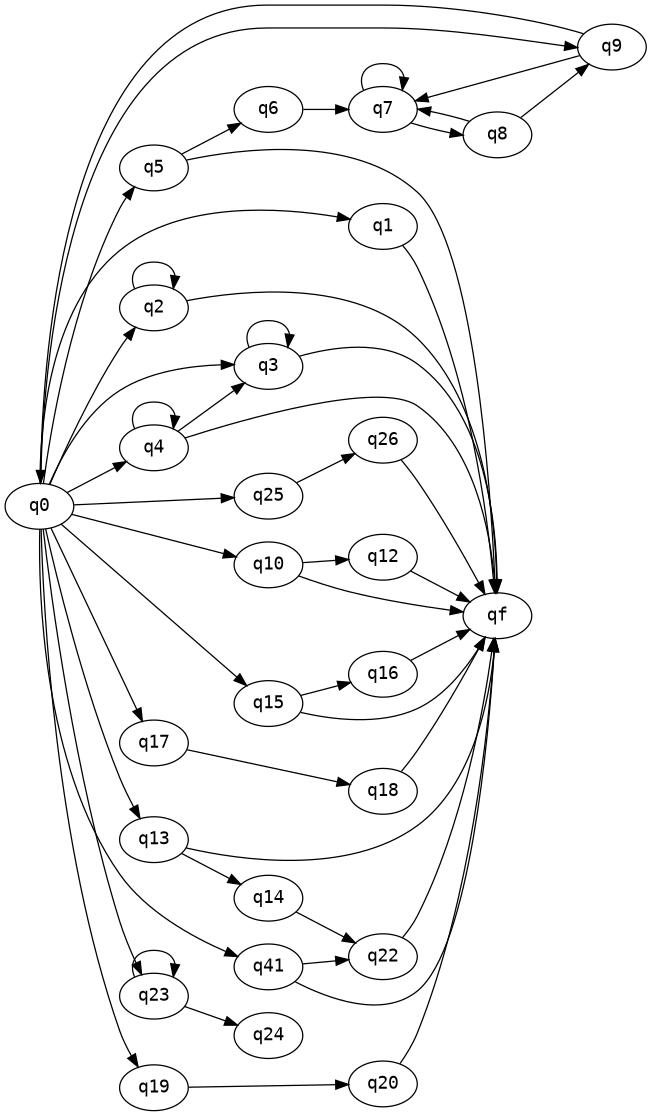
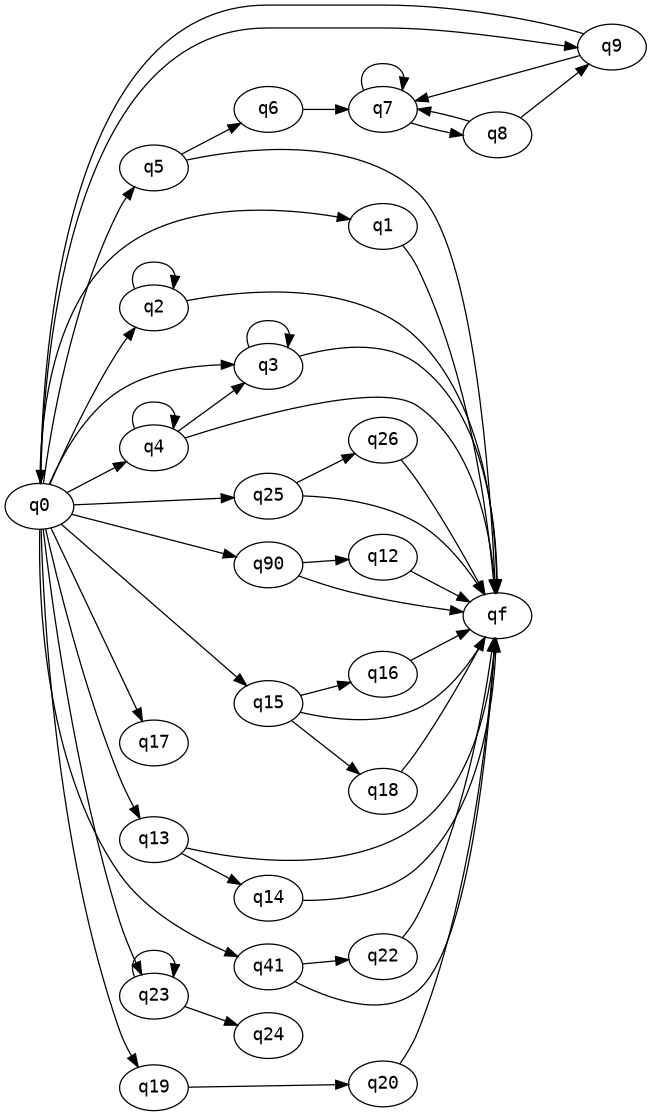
edge "q25" -> "qf": added
node "q10": label "q10" -> "q90"
edge "q17" -> "q18": now "q15" -> "q18"
edge "q14" -> "q22": now "q14" -> "qf"
